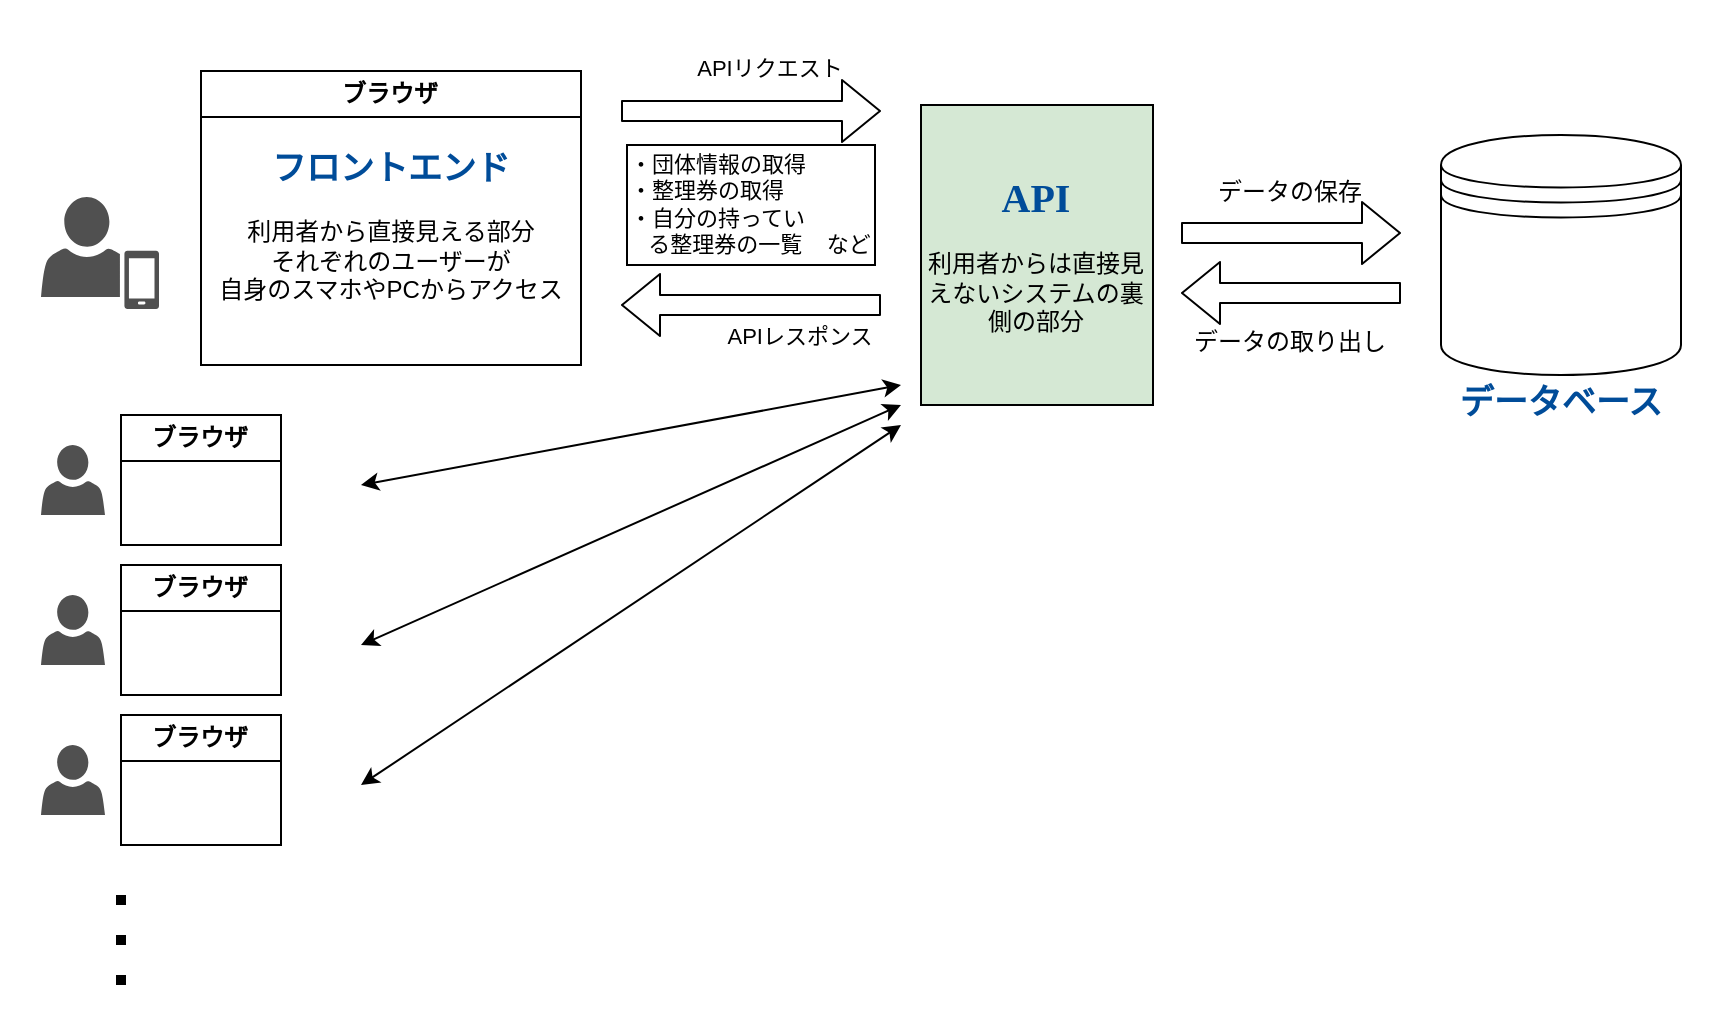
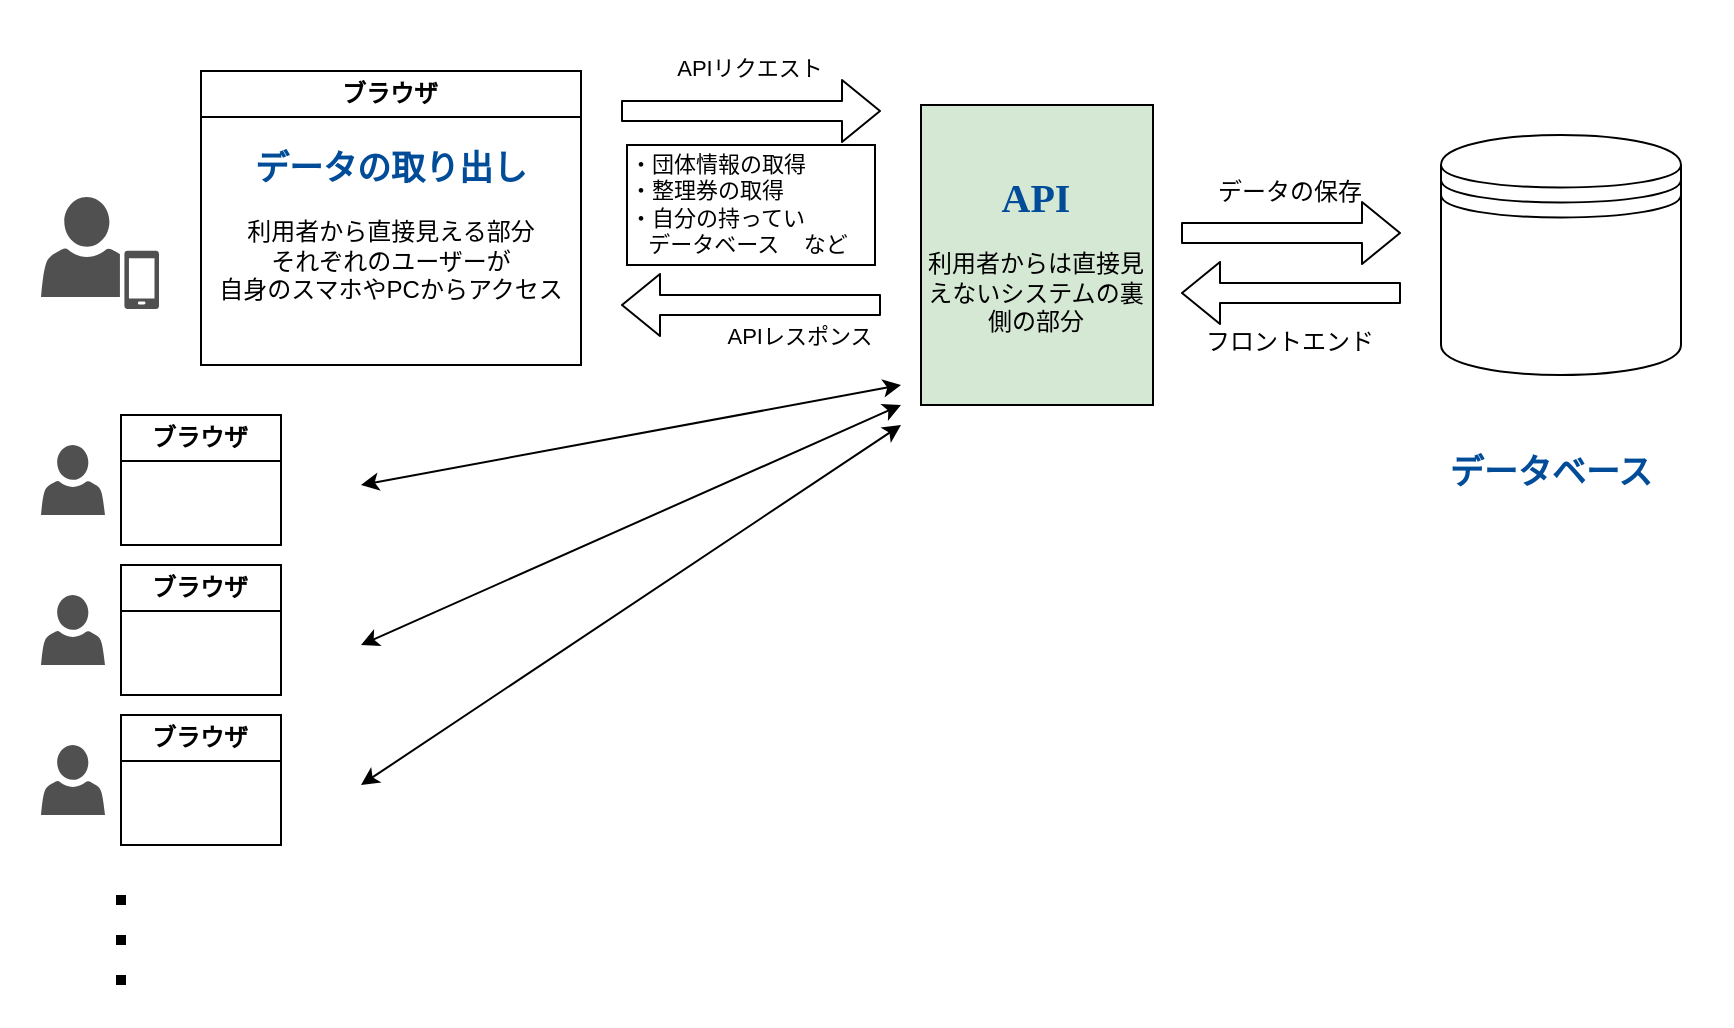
node "APIリクエスト": moved (771, 68) -> (751, 68)
node "・団体情報の取得 ・整理券の取得 ・自分の持ってい る整理券の一覧 など": label "・団体情報の取得 ・整理券の取得 ・自分の持ってい る整理券の一覧 など" -> "・団体情報の取得 ・整理券の取得 ・自分の持ってい データベース など"
node "フロントエンド 利用者から直接見える部分 それぞれのユーザーが 自身のスマホやPCからアクセス": label "フロントエンド 利用者から直接見える部分 それぞれのユーザーが 自身のスマホやPCからアクセス" -> "データの取り出し 利用者から直接見える部分 それぞれのユーザーが 自身のスマホやPCからアクセス"
node "データの取り出し": label "データの取り出し" -> "フロントエンド"
node "データベース": moved (1561, 405) -> (1551, 475)
